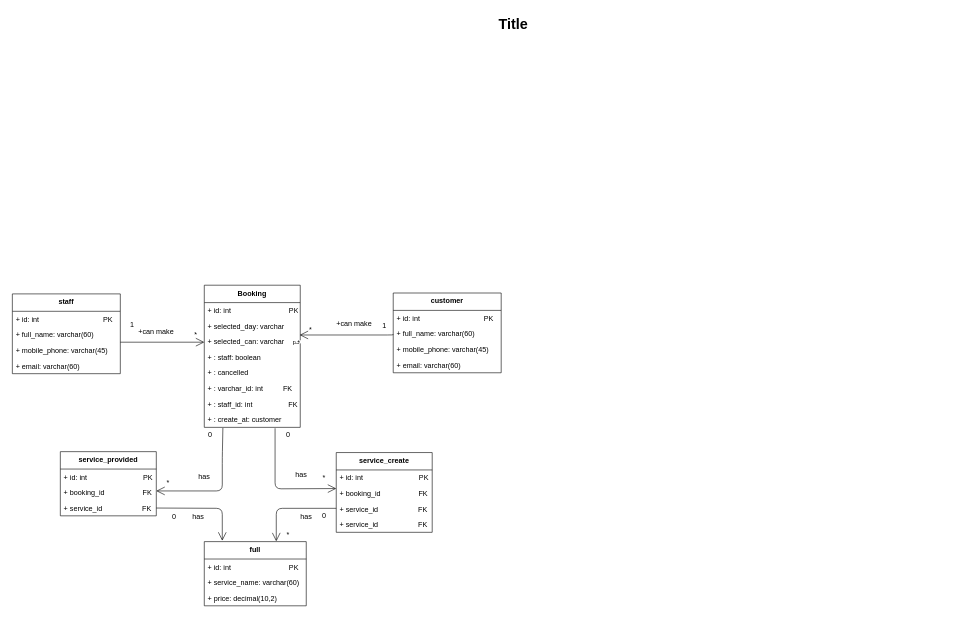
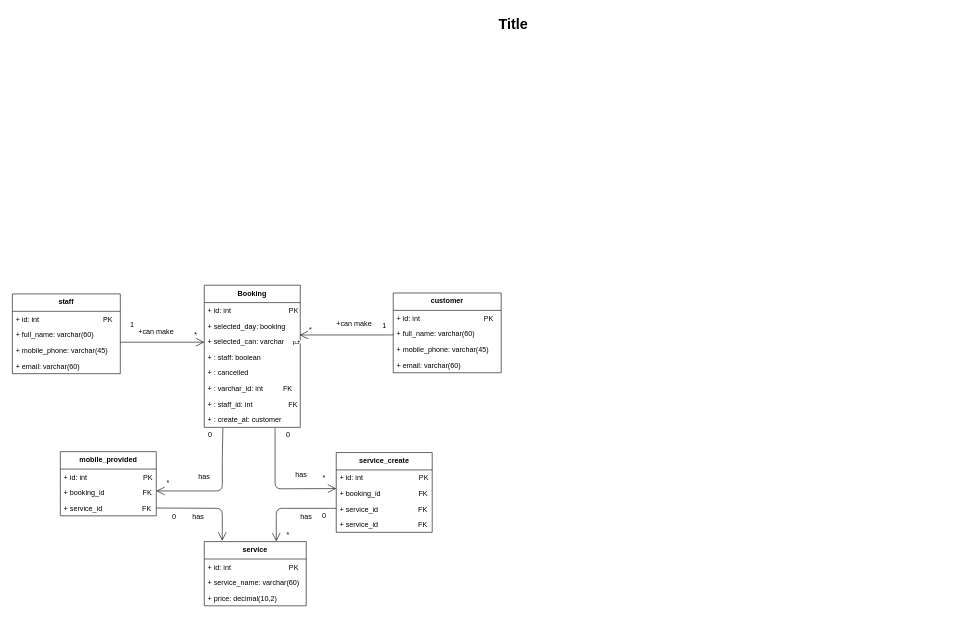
node "+ selected_day: varchar": label "+ selected_day: varchar" -> "+ selected_day: booking"
node "service_provided": label "service_provided" -> "mobile_provided"
node "full": label "full" -> "service"
